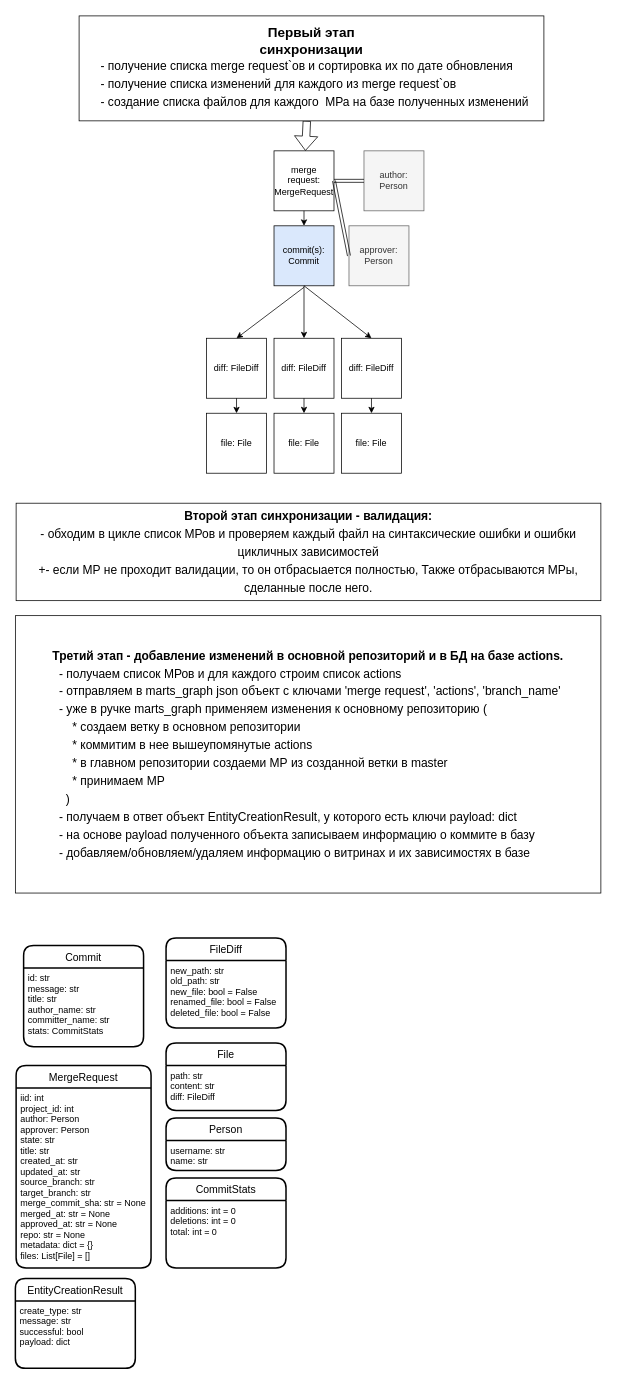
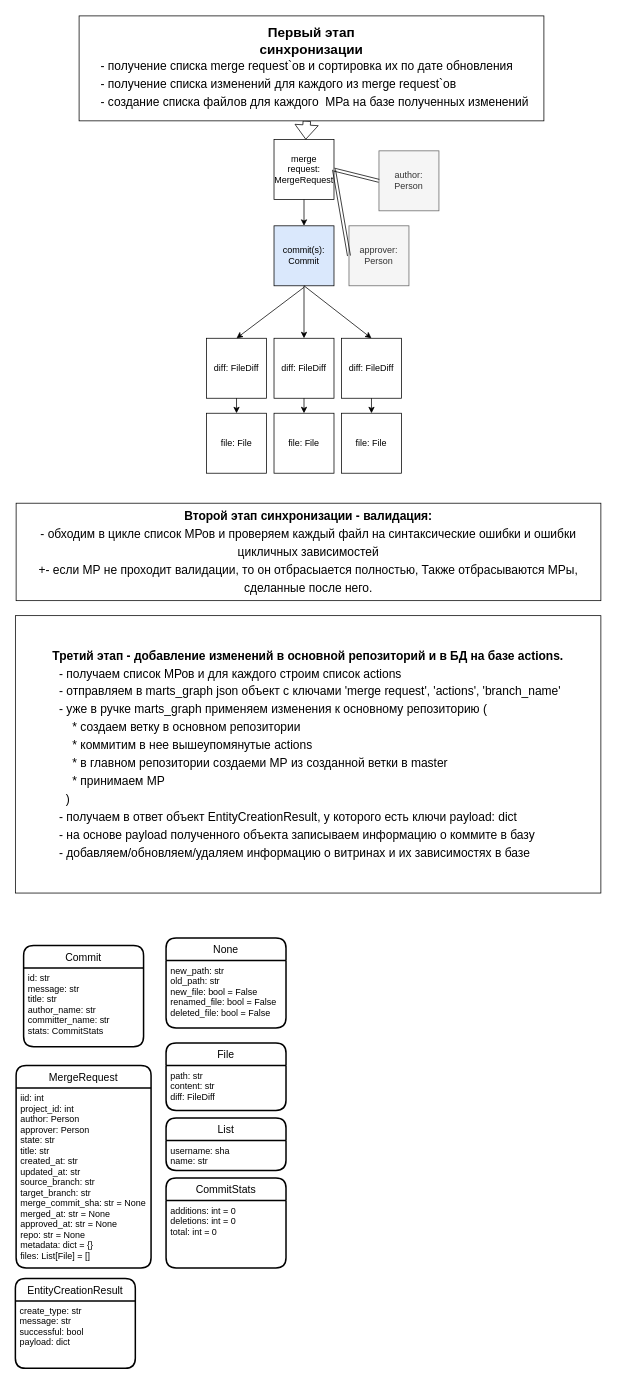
node "merge request: MergeRequest": moved (304, 180) -> (304, 169)
node "author: Person": moved (394, 180) -> (409, 180)
node "FileDiff": label "FileDiff" -> "None"
node "Person": label "Person" -> "List"
node "username: str name: str": label "username: str name: str" -> "username: sha name: str"
